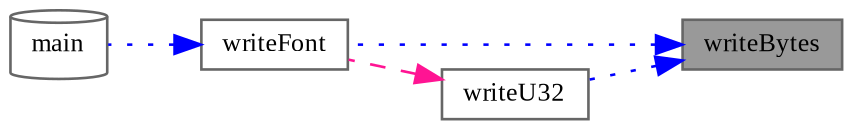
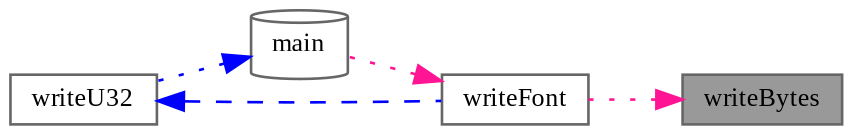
edge "main" -> "writeFont": color blue -> deeppink
edge "writeFont" -> "writeBytes": color blue -> deeppink
edge "writeFont" -> "writeU32": color deeppink -> blue
edge "writeU32" -> "writeBytes": now "writeU32" -> "main"
